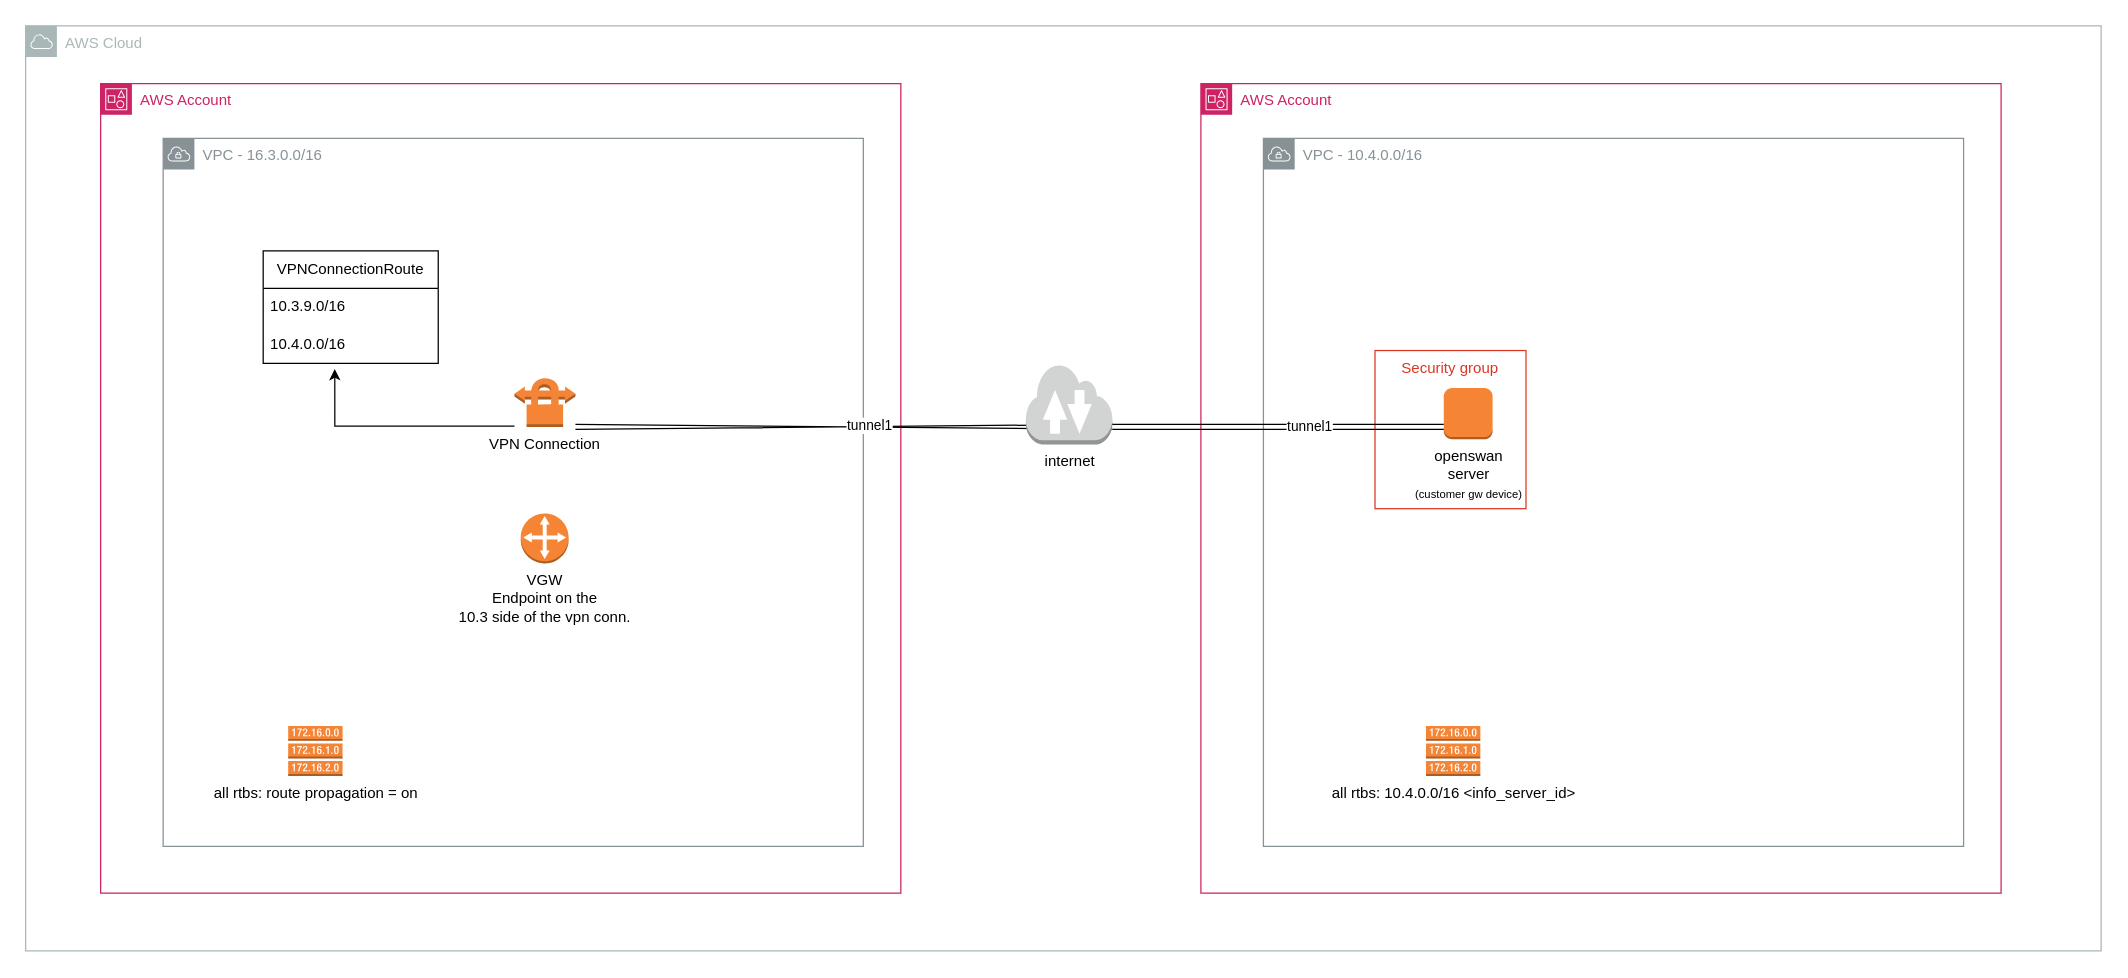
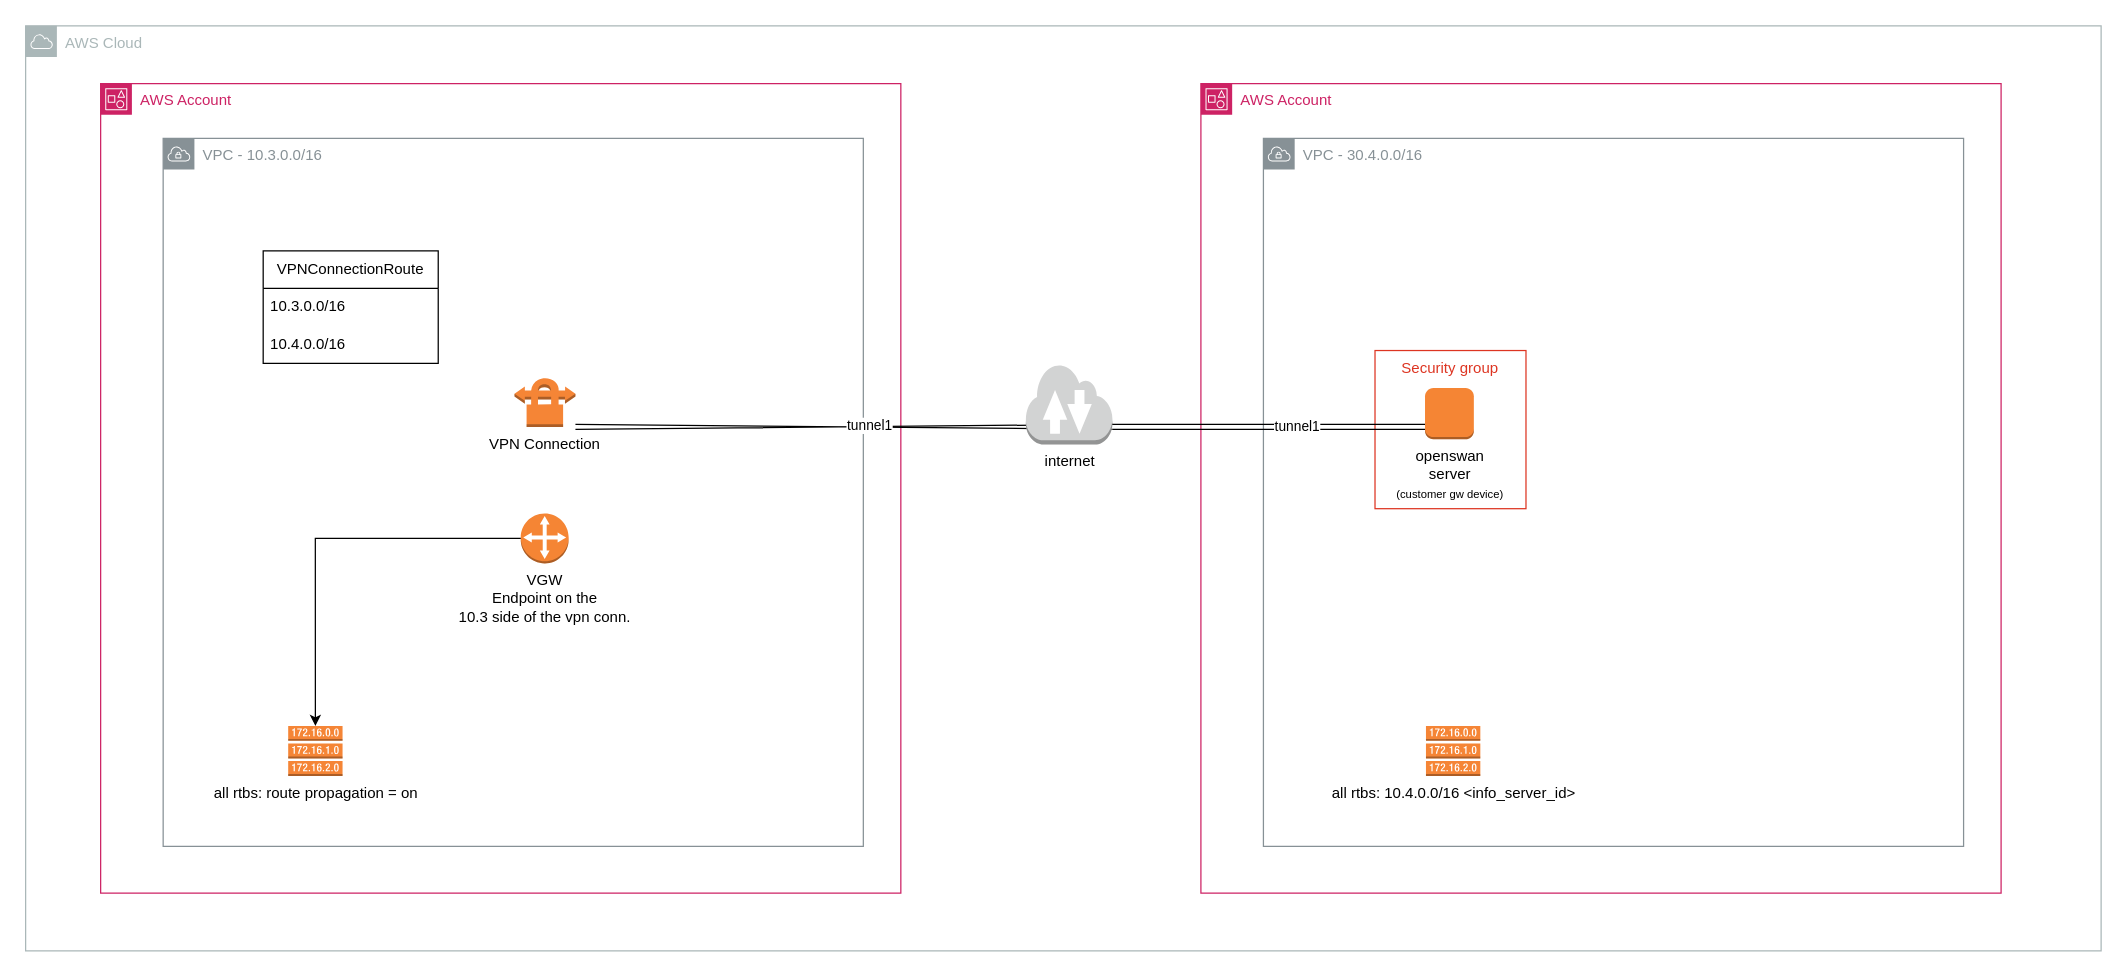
node "VPC - 16.3.0.0/16": label "VPC - 16.3.0.0/16" -> "VPC - 10.3.0.0/16"
node "VPC - 10.4.0.0/16": label "VPC - 10.4.0.0/16" -> "VPC - 30.4.0.0/16"
node "10.3.9.0/16": label "10.3.9.0/16" -> "10.3.0.0/16"
node "openswan server (customer gw device)": moved (1468, 413) -> (1449, 413)
edge "VPN Connection" -> "10.4.0.0/16": removed
edge "VGW Endpoint on the 10.3 side of the vpn conn." -> "all rtbs: route propagation = on": added
